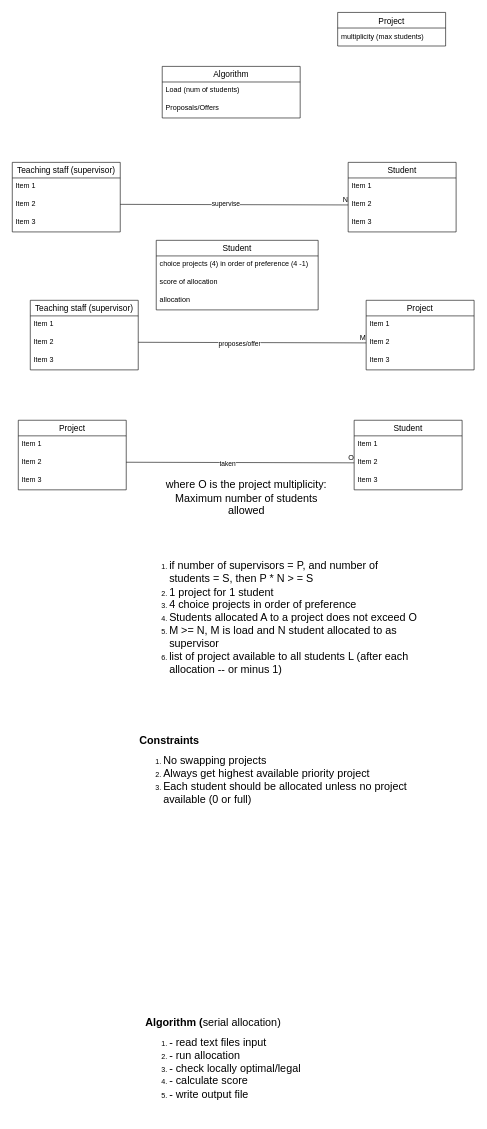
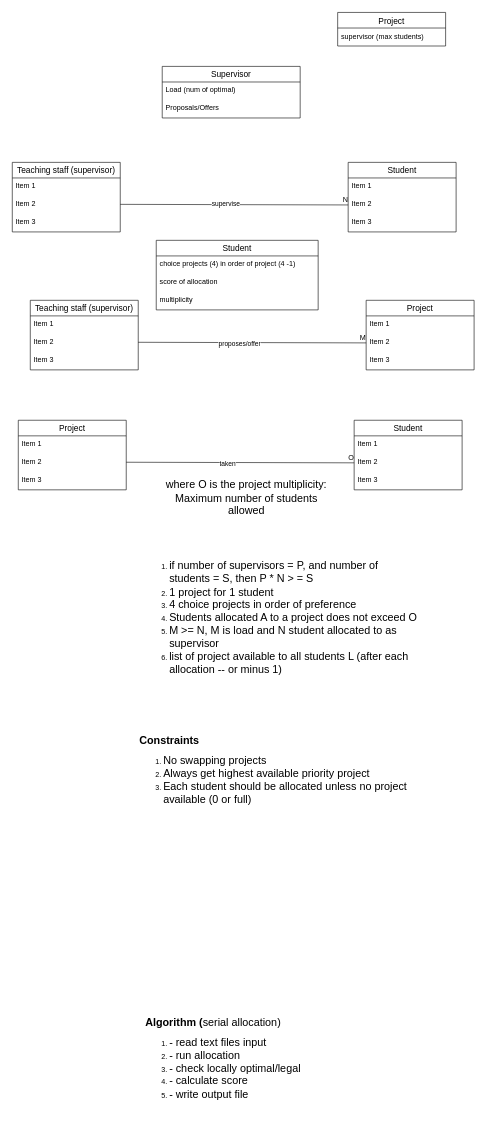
node "multiplicity (max students)": label "multiplicity (max students)" -> "supervisor (max students)"
node "Algorithm": label "Algorithm" -> "Supervisor"
node "Load (num of students)": label "Load (num of students)" -> "Load (num of optimal)"
node "choice projects (4) in order of preference (4 -1)": label "choice projects (4) in order of preference (4 -1)" -> "choice projects (4) in order of project (4 -1)"
node "allocation": label "allocation" -> "multiplicity"
